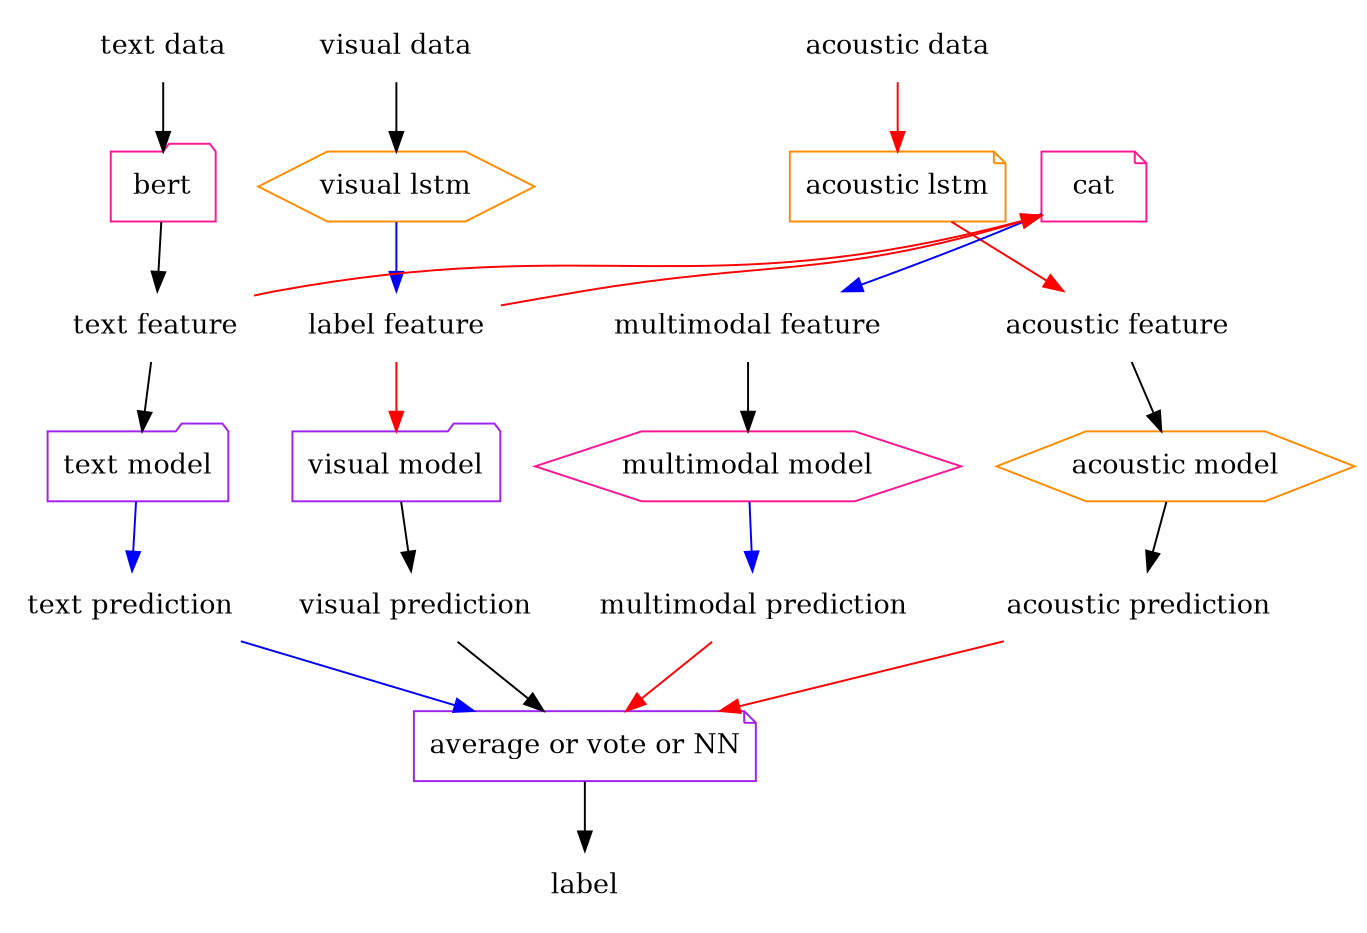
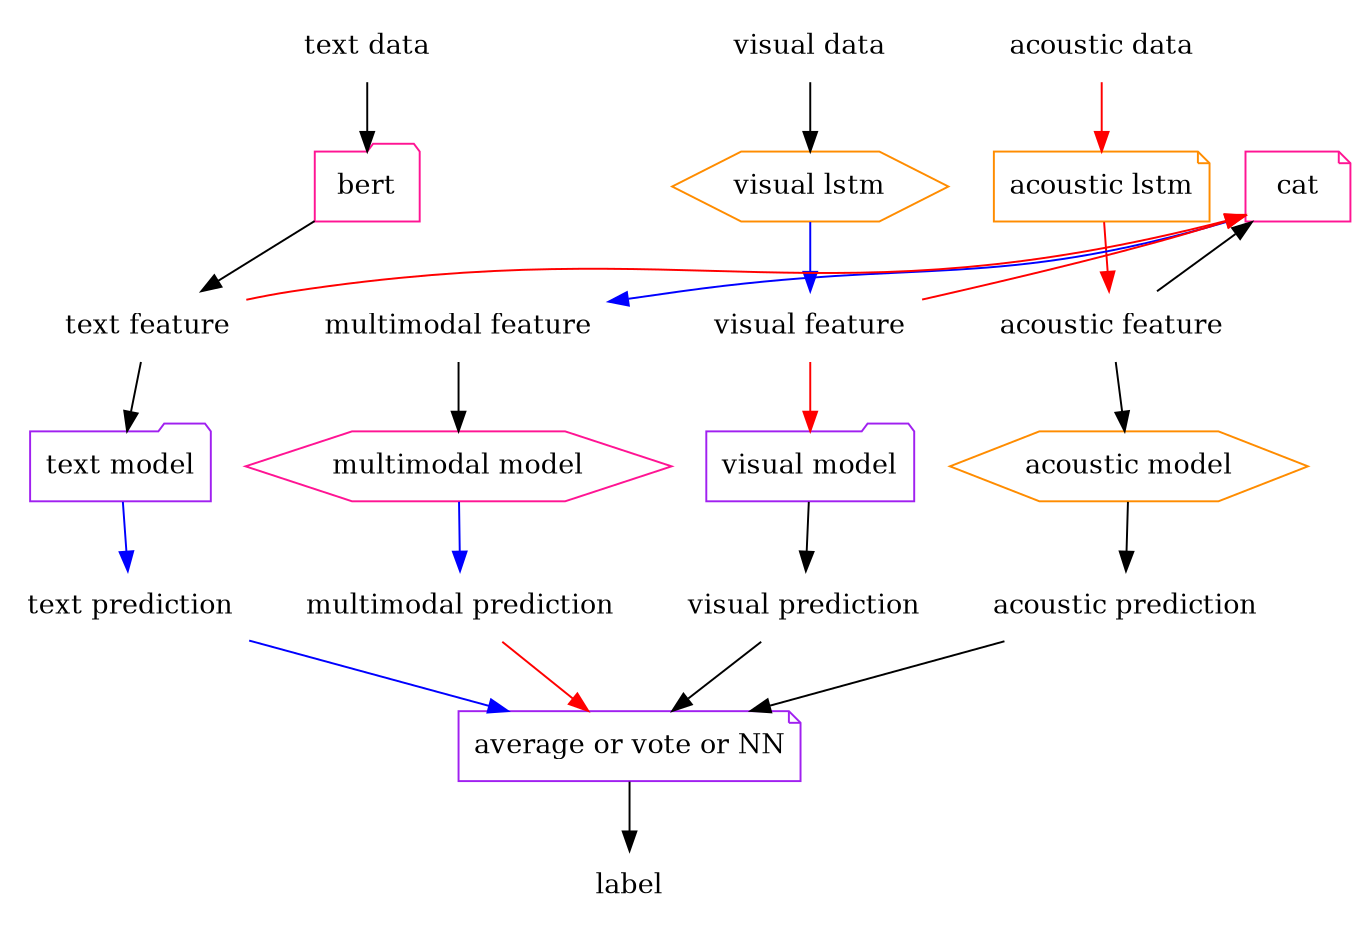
edge "acoustic feature" -> "cat": added
node "label feature": label "label feature" -> "visual feature"
edge "acoustic prediction" -> "average or vote or NN": color red -> black
